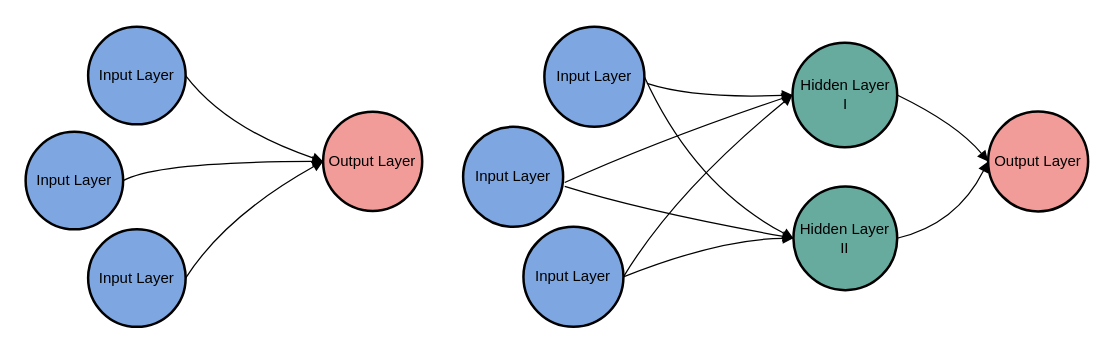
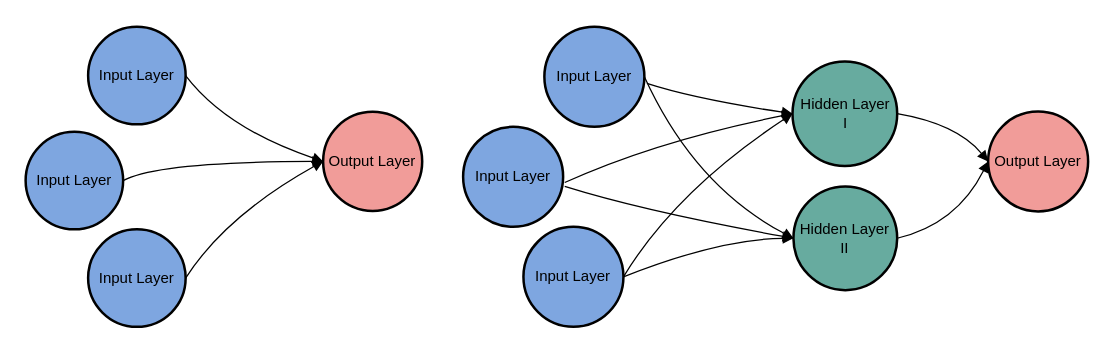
node "Hidden Layer I": moved (845, 95) -> (845, 114)
